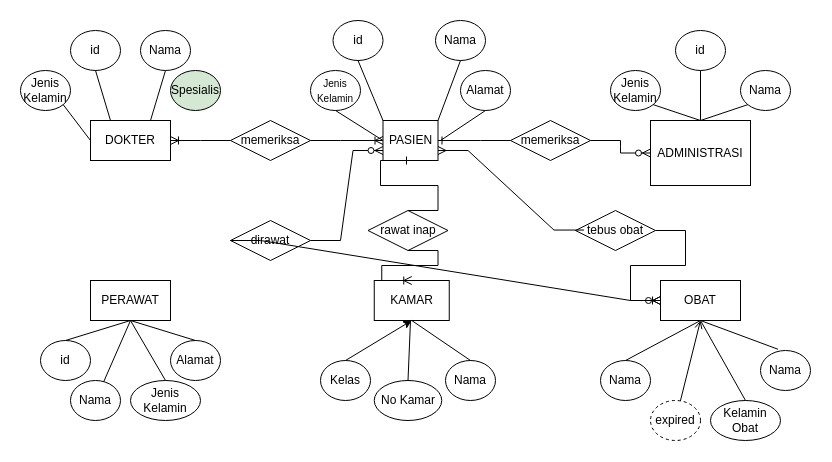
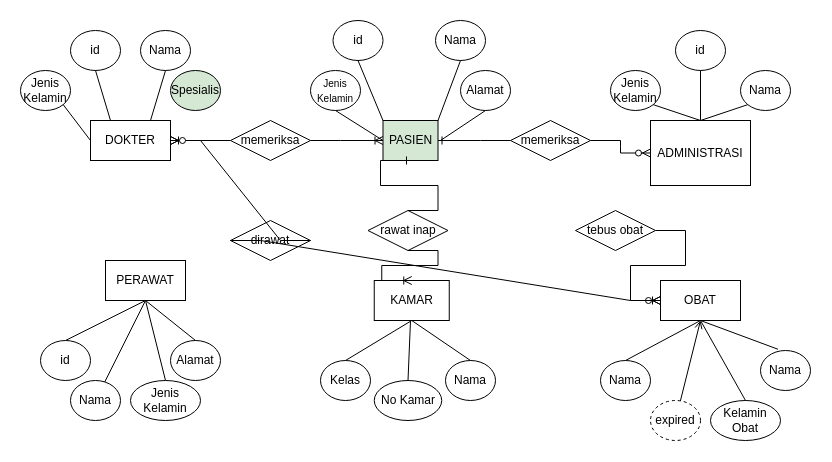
node "PASIEN": fillcolor #ffffff -> #d5e8d4
edge "tebus obat" -> "PASIEN": removed
edge "dirawat" -> "PASIEN": now "dirawat" -> "DOKTER"
node "PERAWAT": moved (131, 301) -> (146, 281)
edge "Kelas" -> "KAMAR": arrowhead classic -> none
